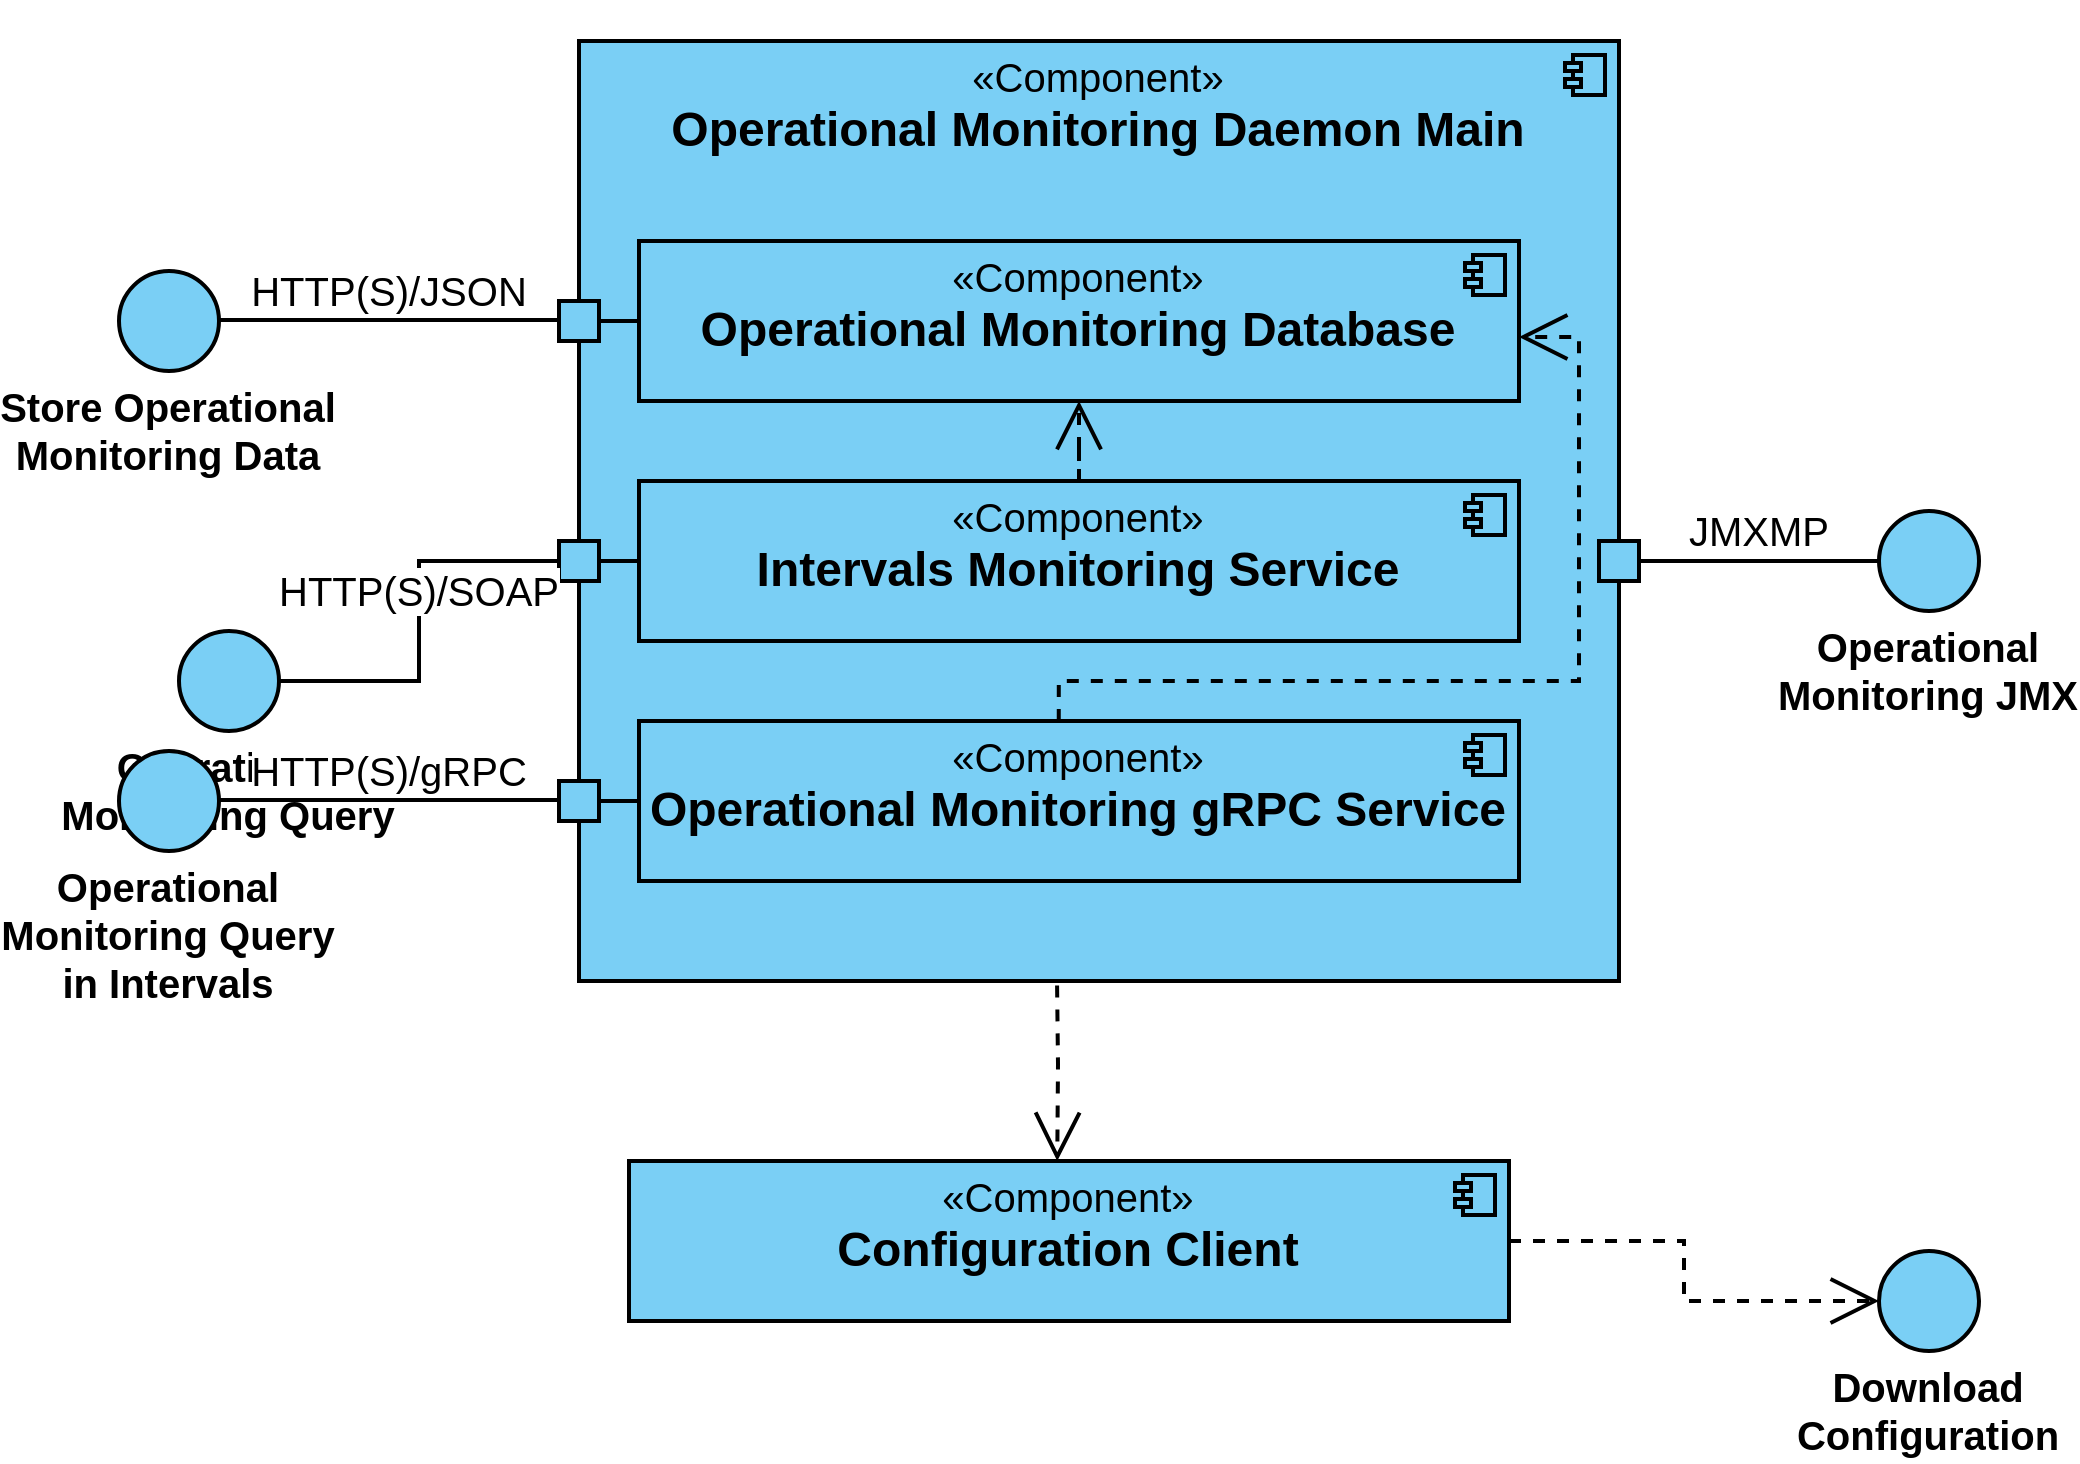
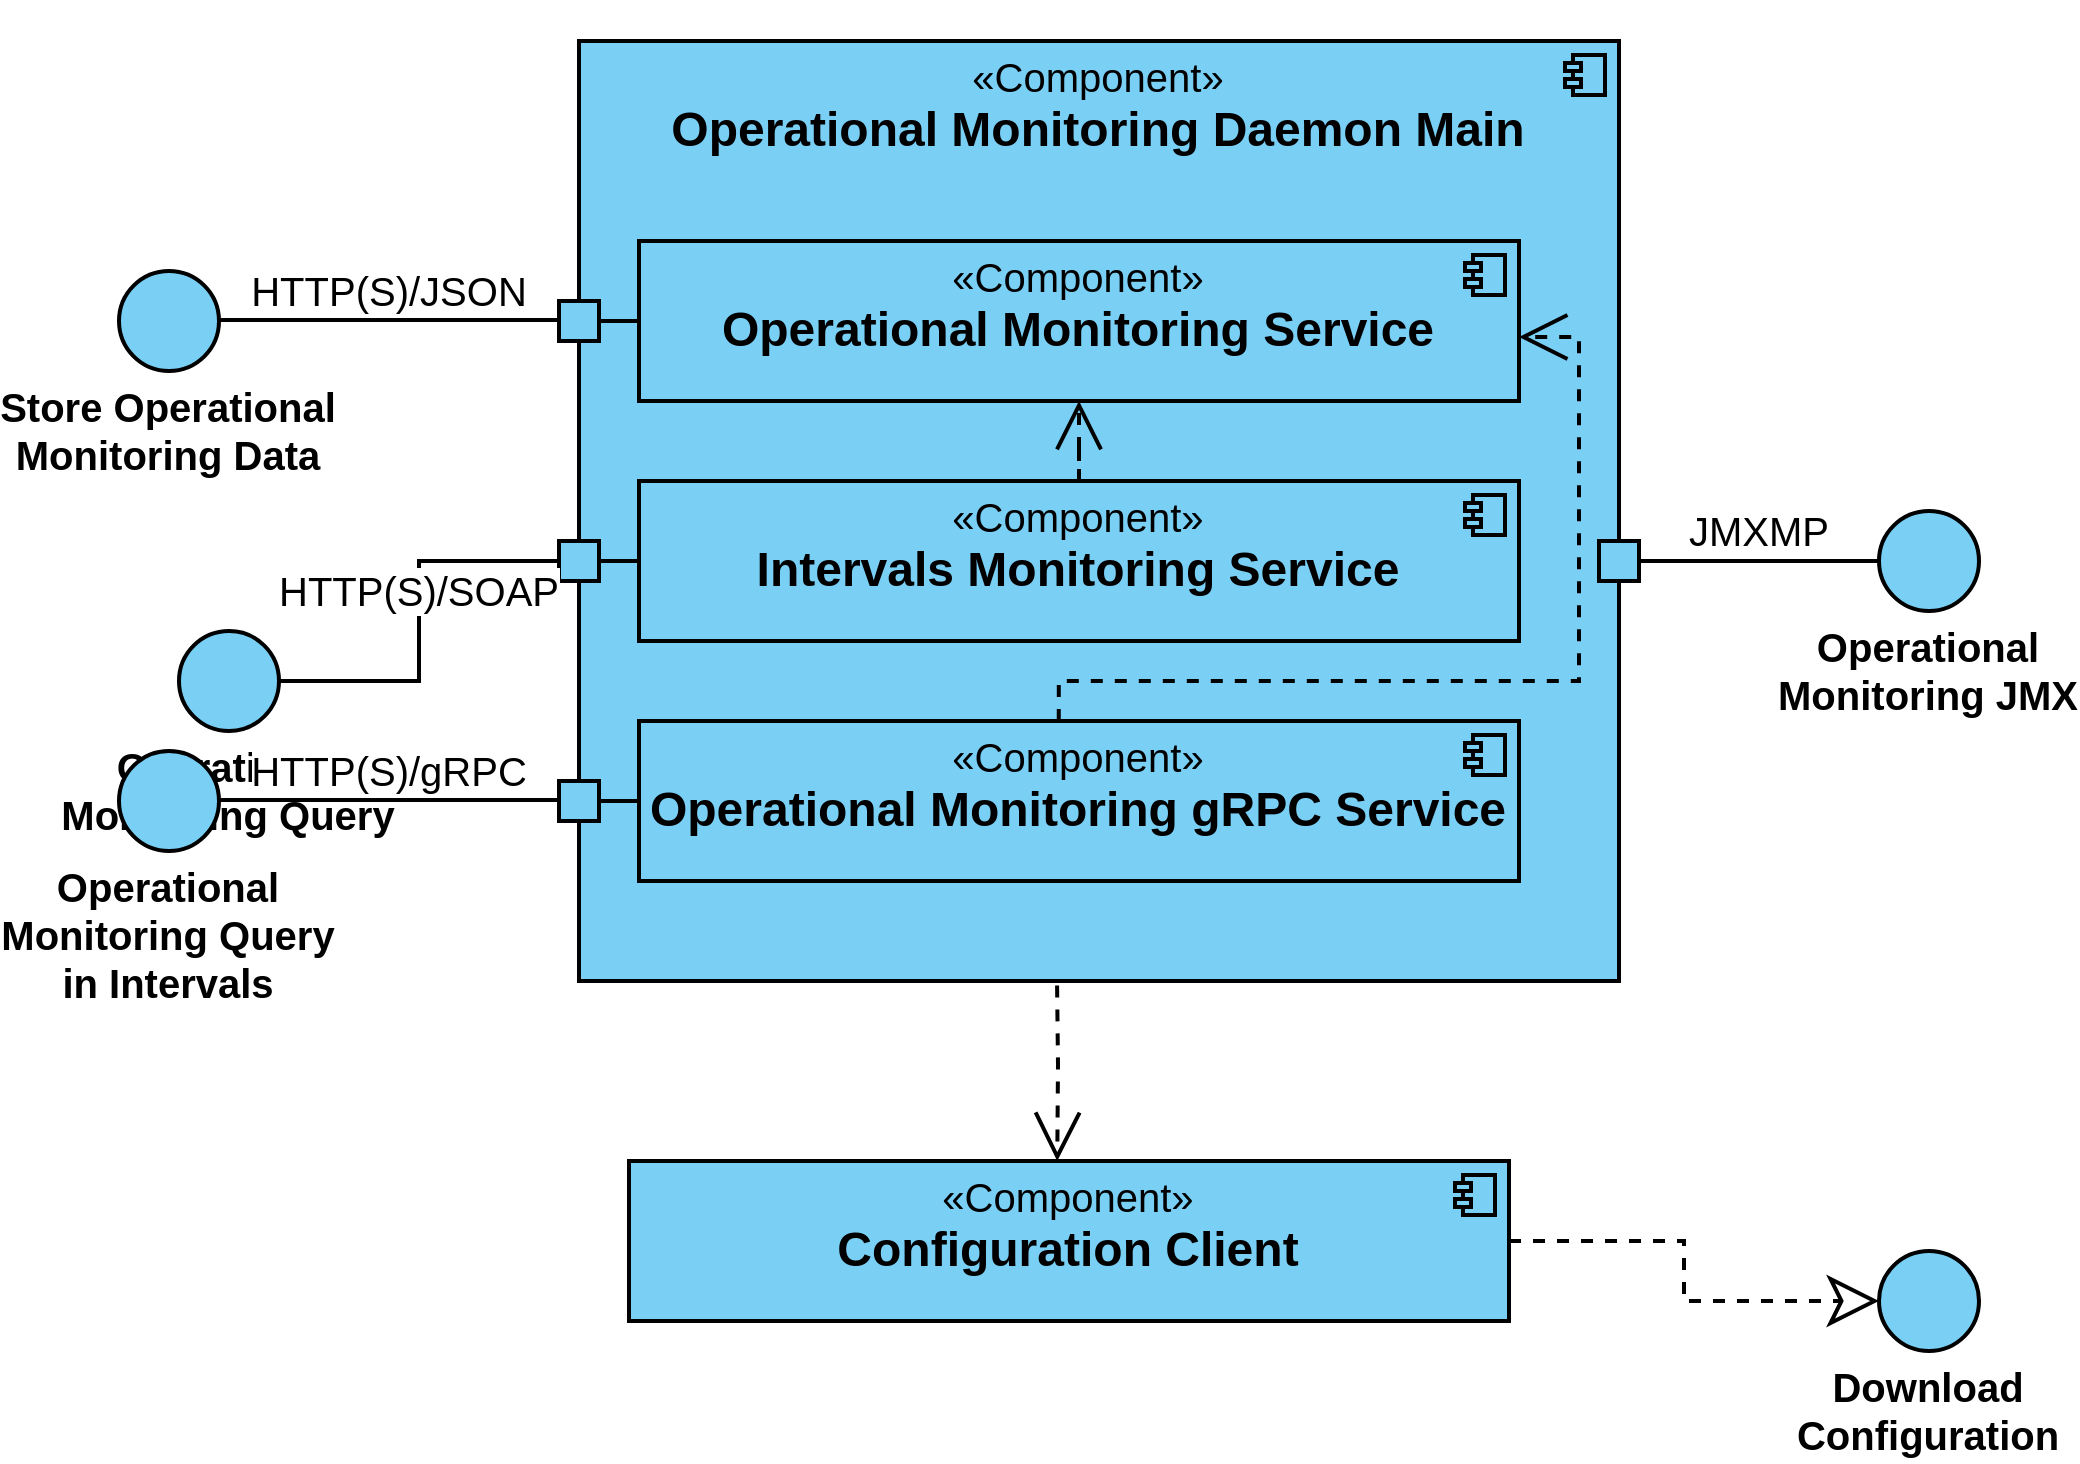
node "«Component» Operational Monitoring Database": label "«Component» Operational Monitoring Database" -> "«Component» Operational Monitoring Service"
edge "«Component» Configuration Client" -> "Download Configuration": arrowhead open -> classic
